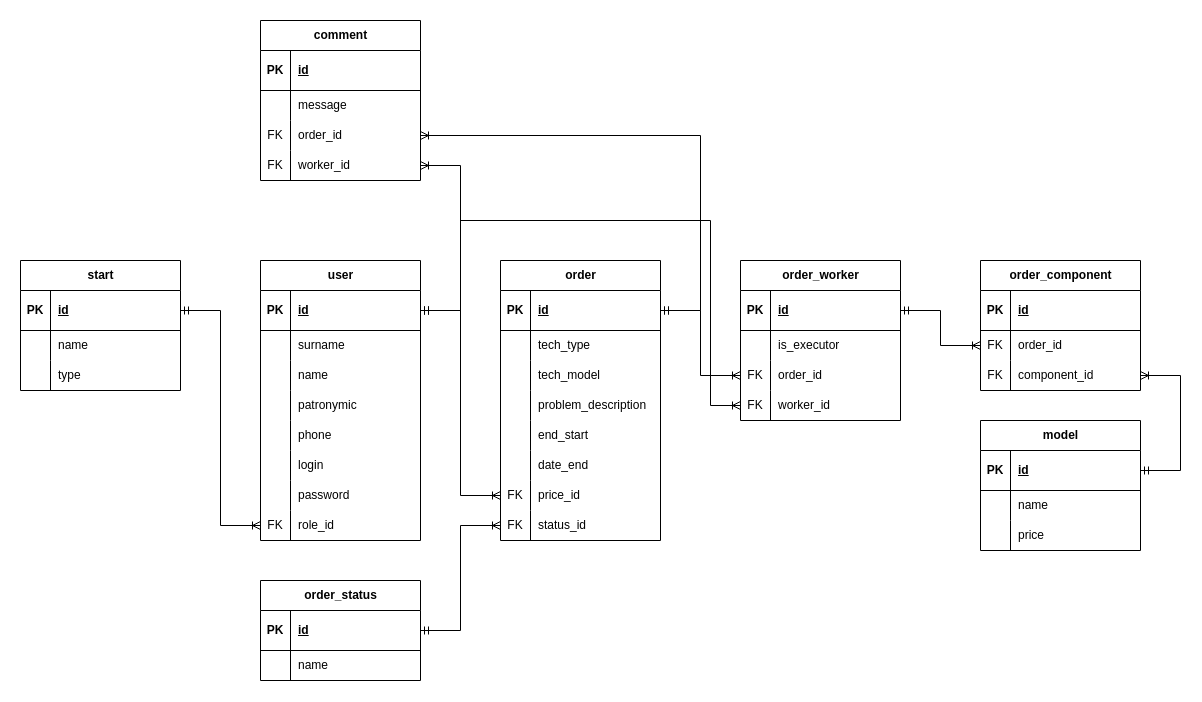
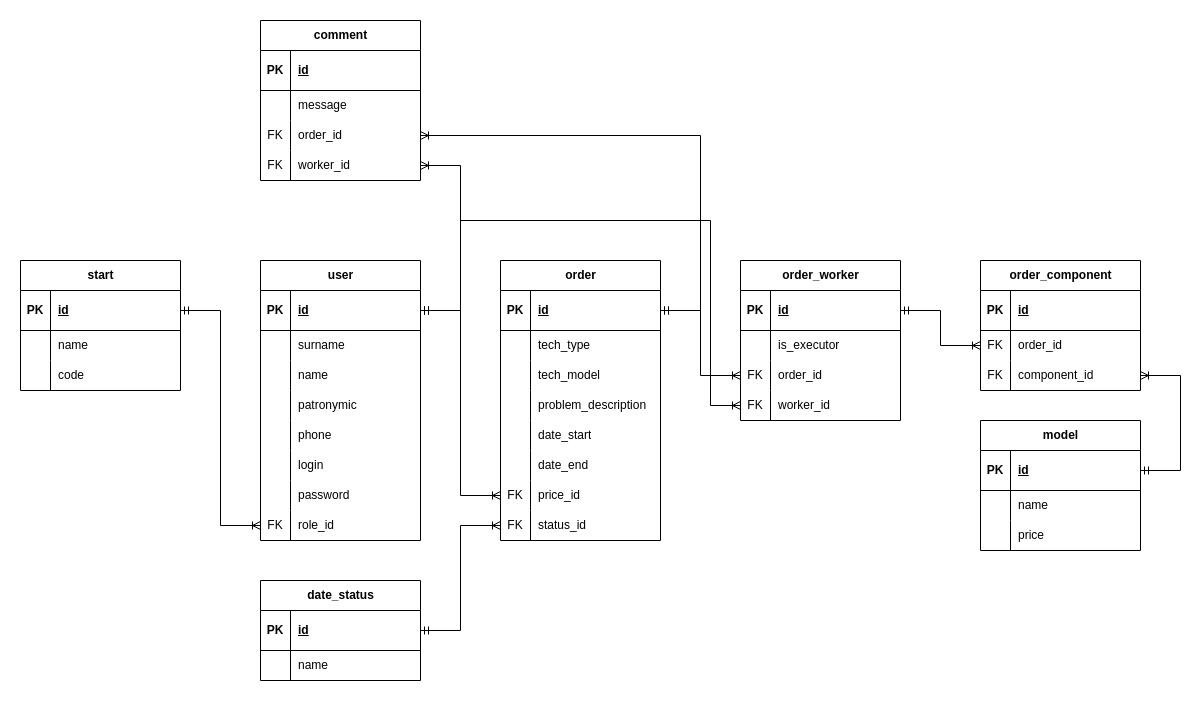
node "type": label "type" -> "code"
node "end_start": label "end_start" -> "date_start"
node "order_status": label "order_status" -> "date_status"
